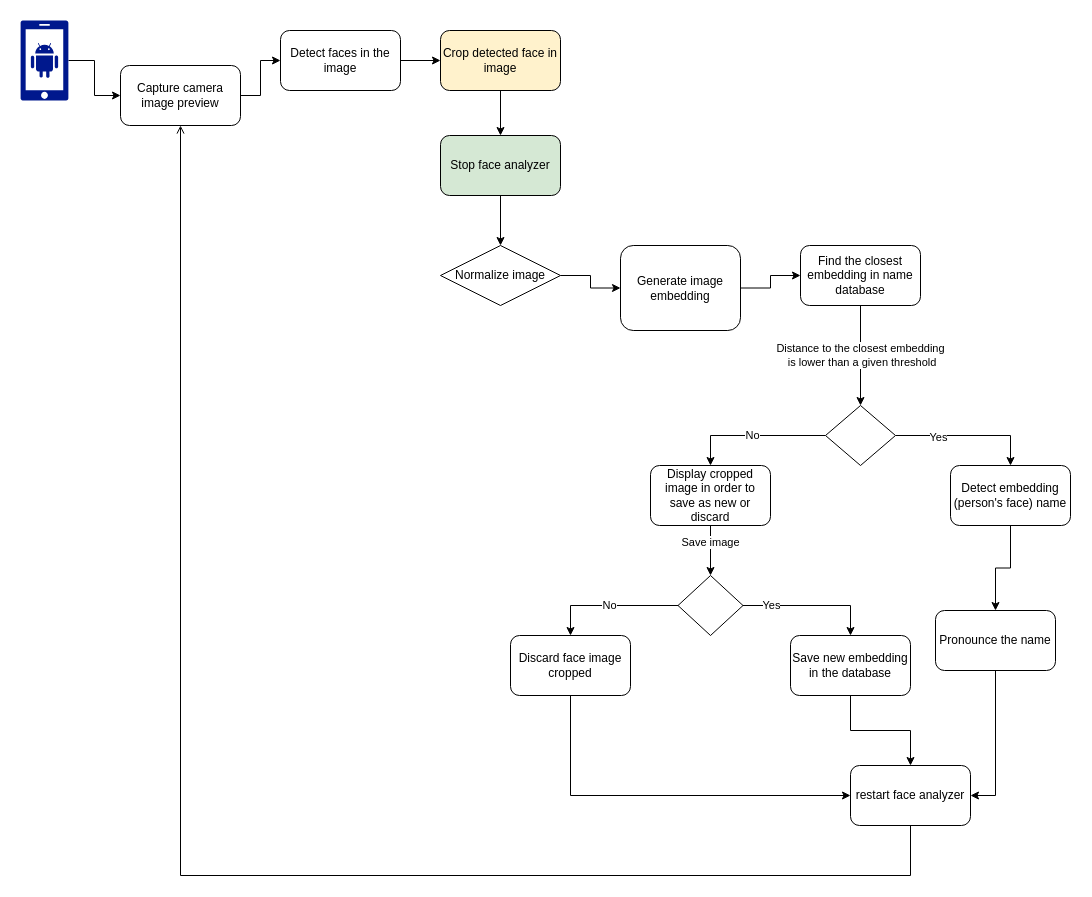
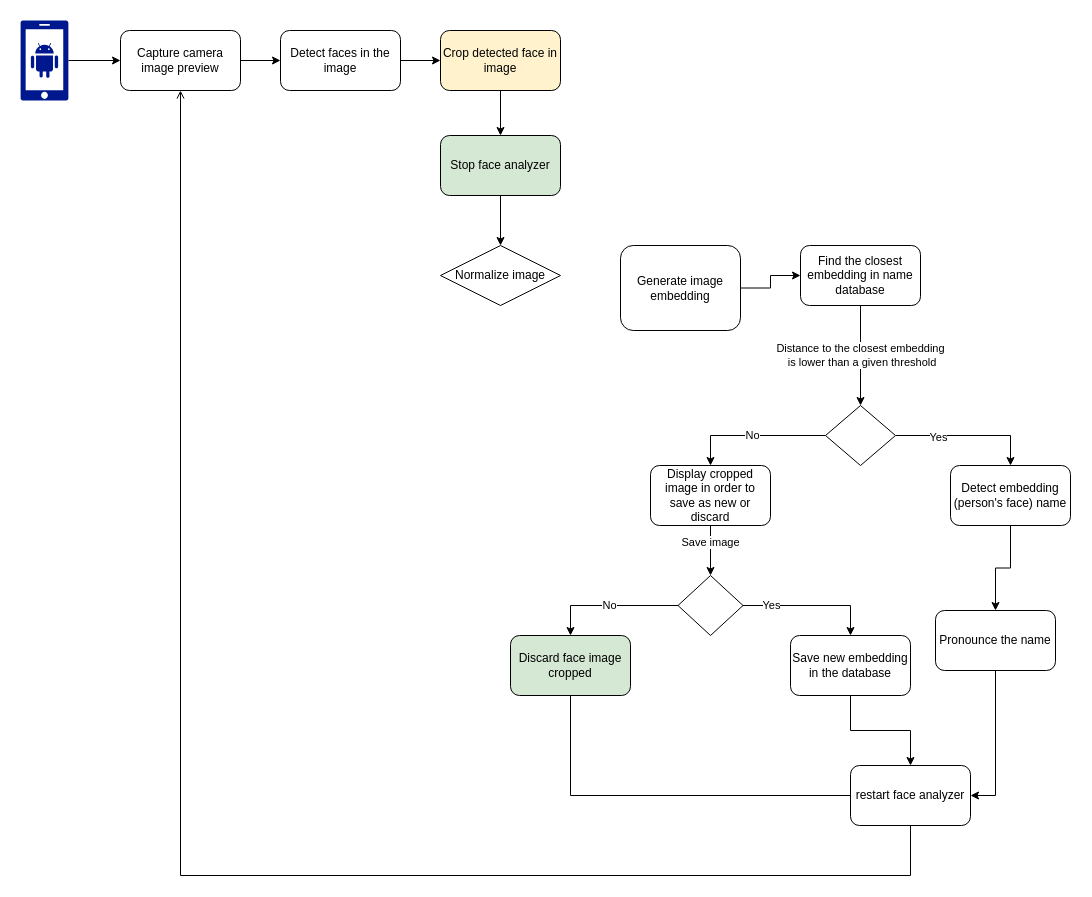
node "Capture camera image preview": moved (181, 96) -> (181, 61)
edge "Normalize image" -> "Generate image embedding": removed
node "Discard face image cropped": fillcolor #ffffff -> #d5e8d4
edge "Discard face image cropped" -> "restart face analyzer": arrowhead classic -> none
